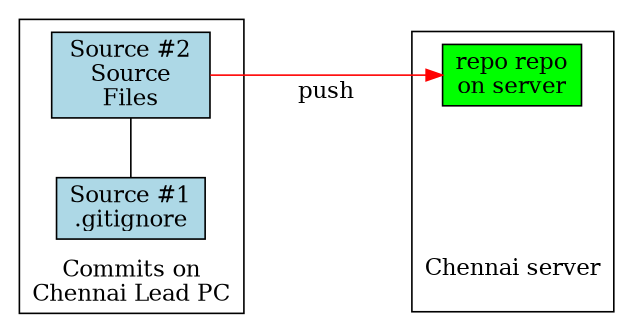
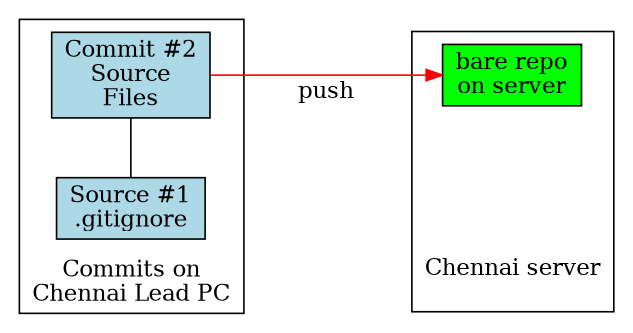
node "Source #2 Source Files": label "Source #2 Source Files" -> "Commit #2 Source Files"
node "repo repo on server": label "repo repo on server" -> "bare repo on server"
